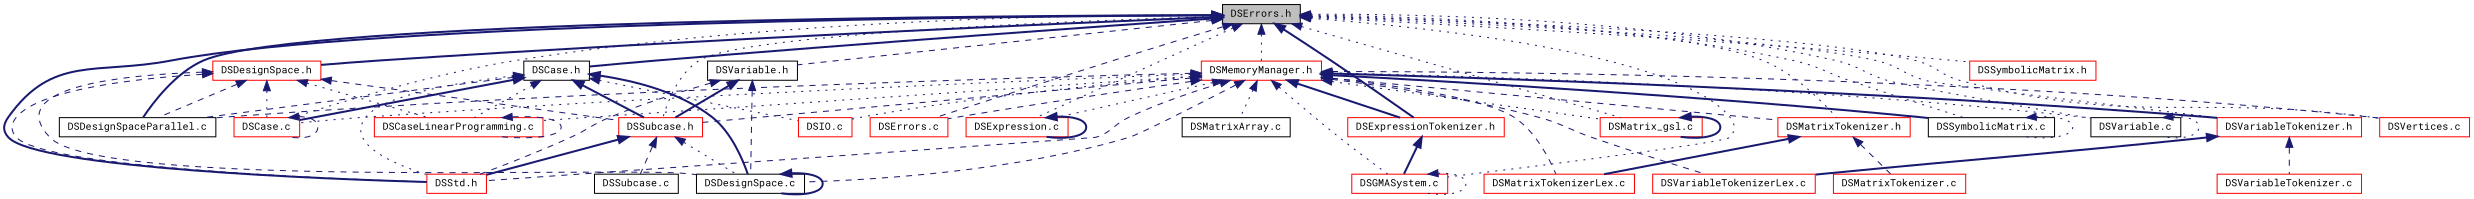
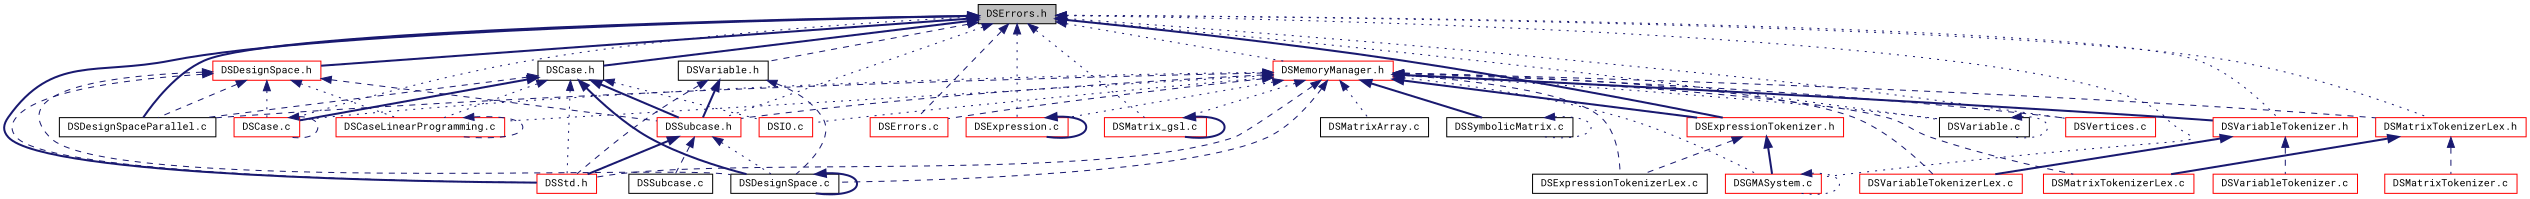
edge "DSSymbolicMatrix.c" -> "DSErrors.h": removed
node "DSSymbolicMatrix.h": removed
node "DSMatrixTokenizer.h": label "DSMatrixTokenizer.h" -> "DSMatrixTokenizerLex.h"
node "DSExpressionTokenizerLex.c": added
